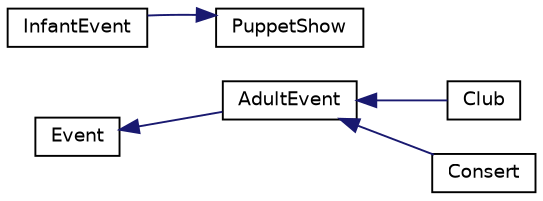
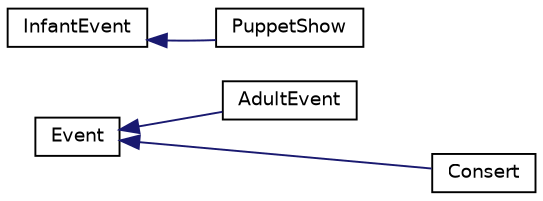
edge "InfantEvent" -> "PuppetShow": reversed
node "Club": removed
edge "Consert" -> "AdultEvent": now "Consert" -> "Event"
